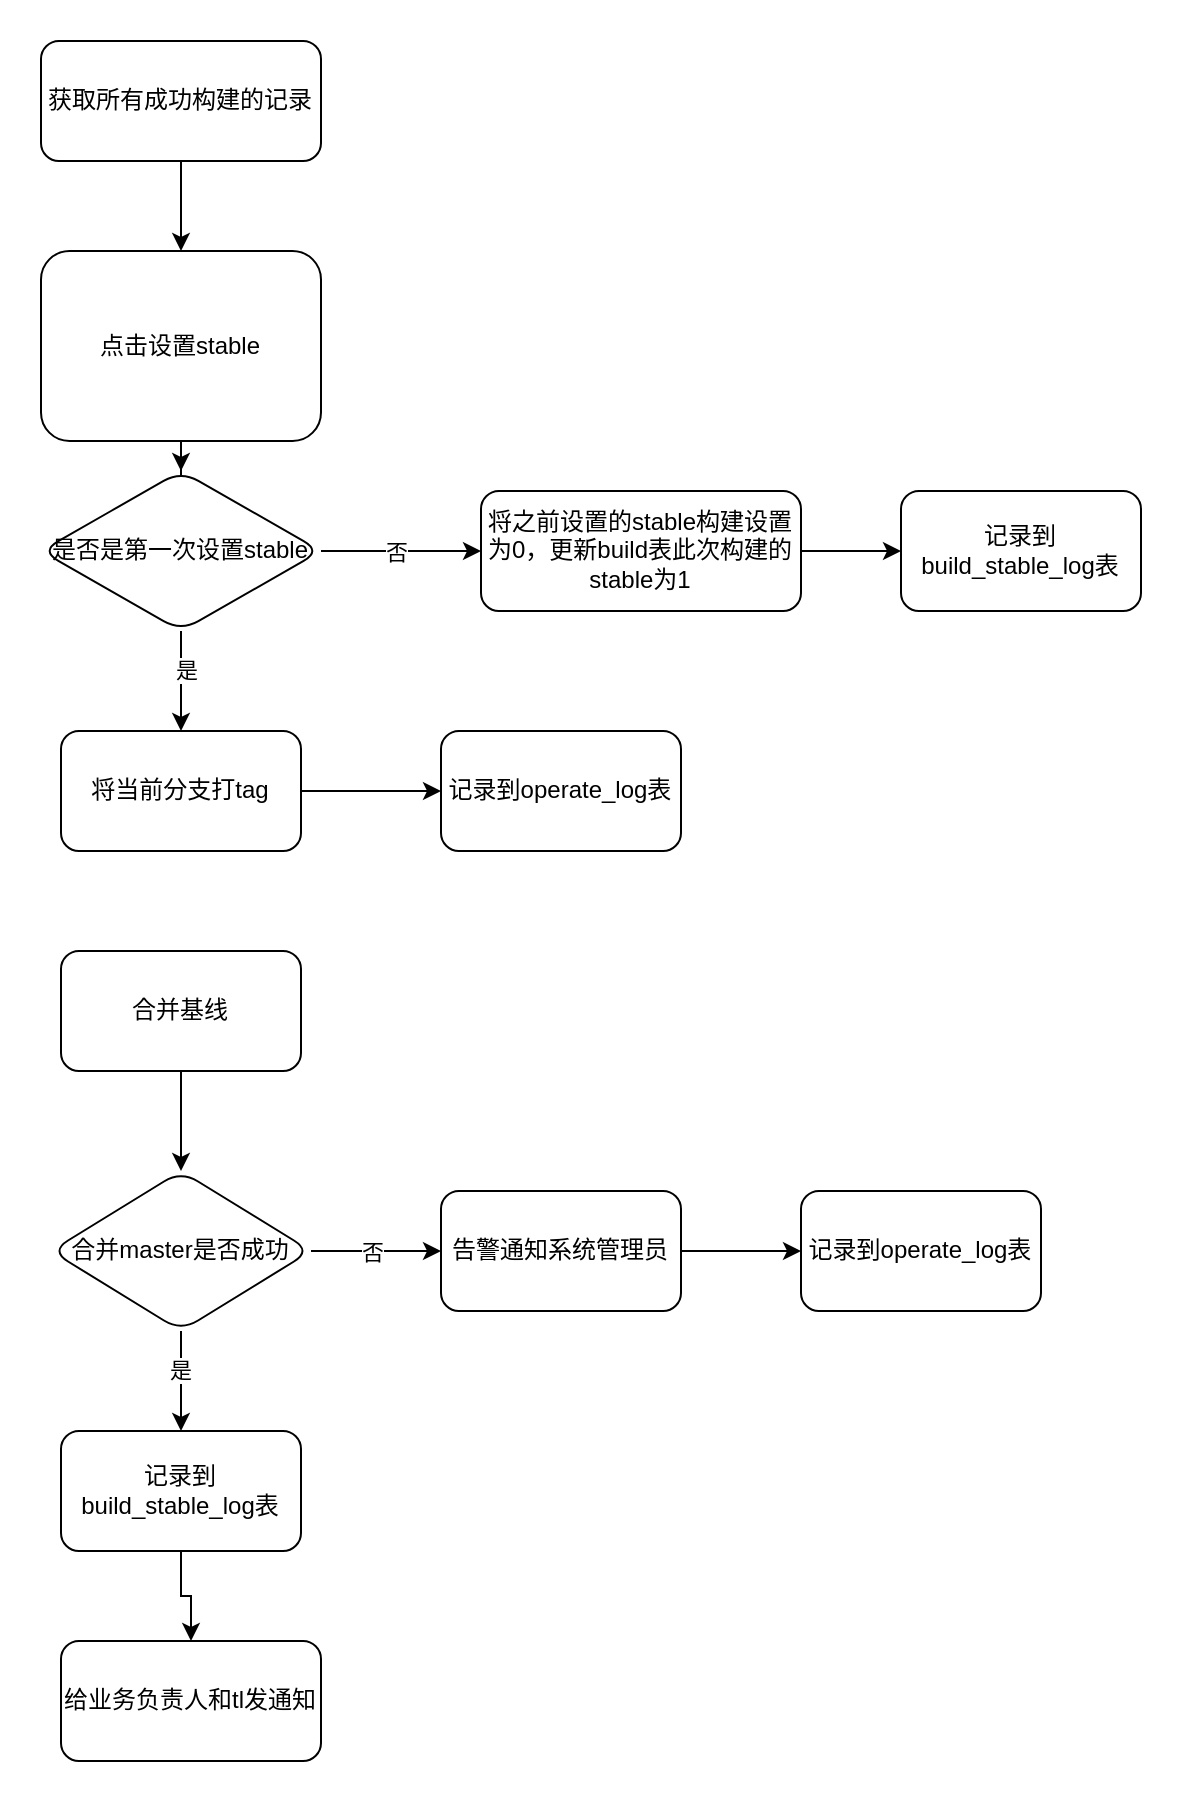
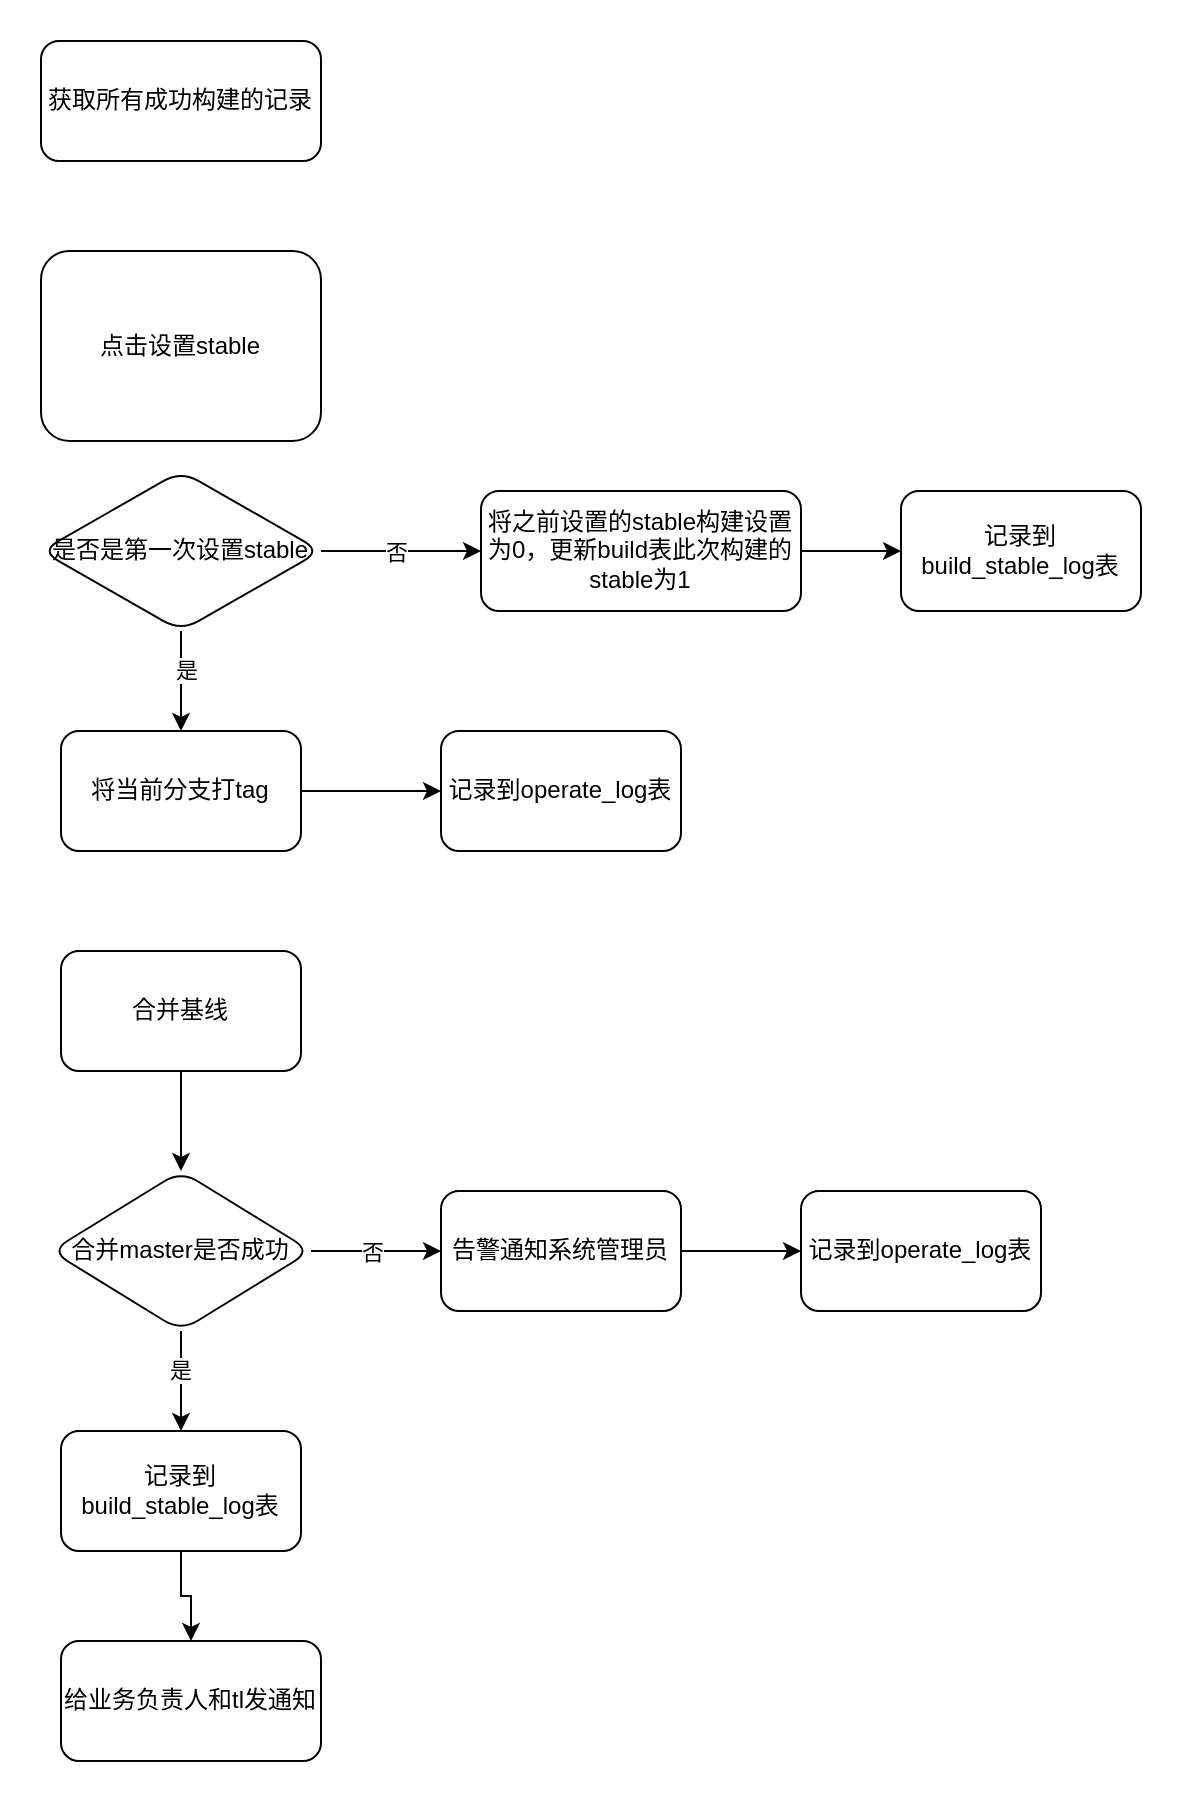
edge "获取所有成功构建的记录" -> "点击设置stable": removed
edge "点击设置stable" -> "是否是第一次设置stable": removed
